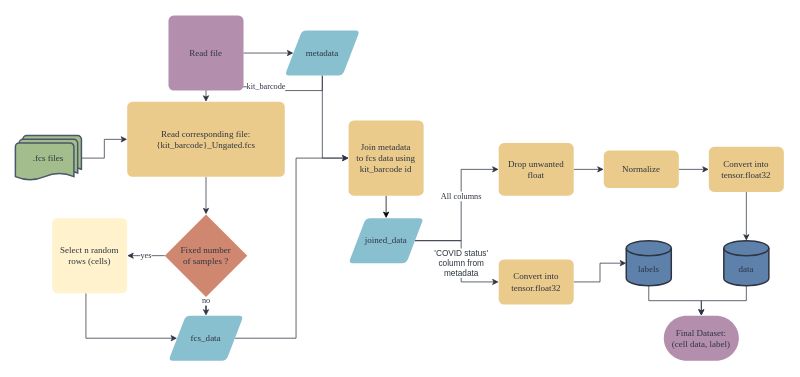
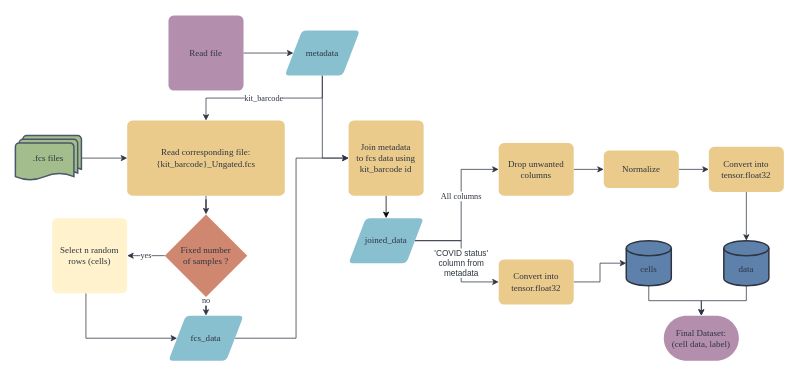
node "Read corresponding file: {kit_barcode}_Ungated.fcs": moved (206, 139) -> (206, 158)
node "Drop unwanted float": label "Drop unwanted float" -> "Drop unwanted columns"
node "labels": label "labels" -> "cells"
